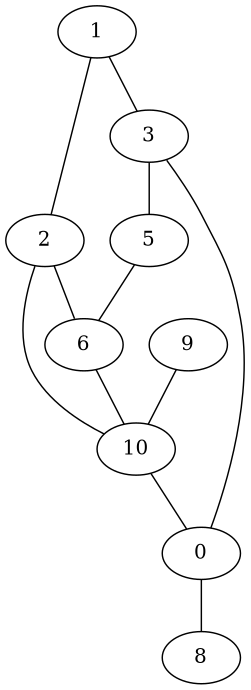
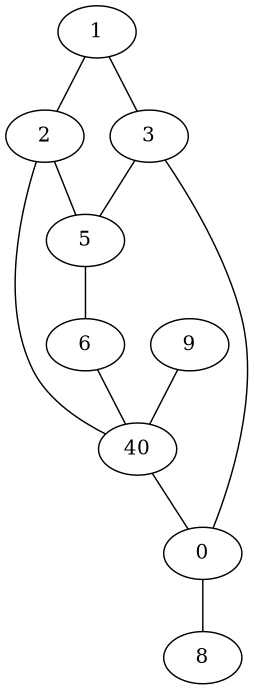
edge "2" -- "6": now "2" -- "5"
node "10": label "10" -> "40"
